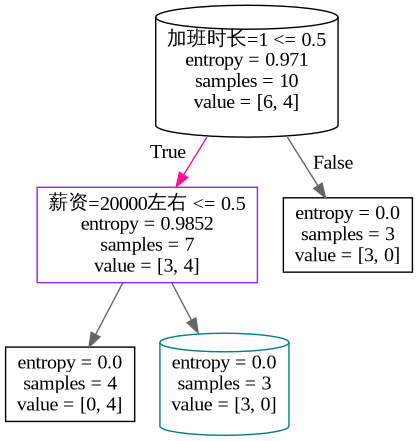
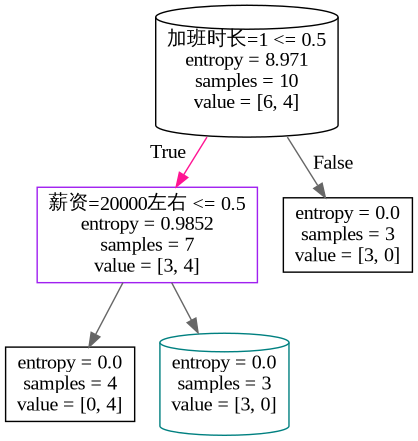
node "加班时长=1 <= 0.5 entropy = 0.971 samples = 10 value = [6, 4]": label "加班时长=1 <= 0.5 entropy = 0.971 samples = 10 value = [6, 4]" -> "加班时长=1 <= 0.5 entropy = 8.971 samples = 10 value = [6, 4]"
